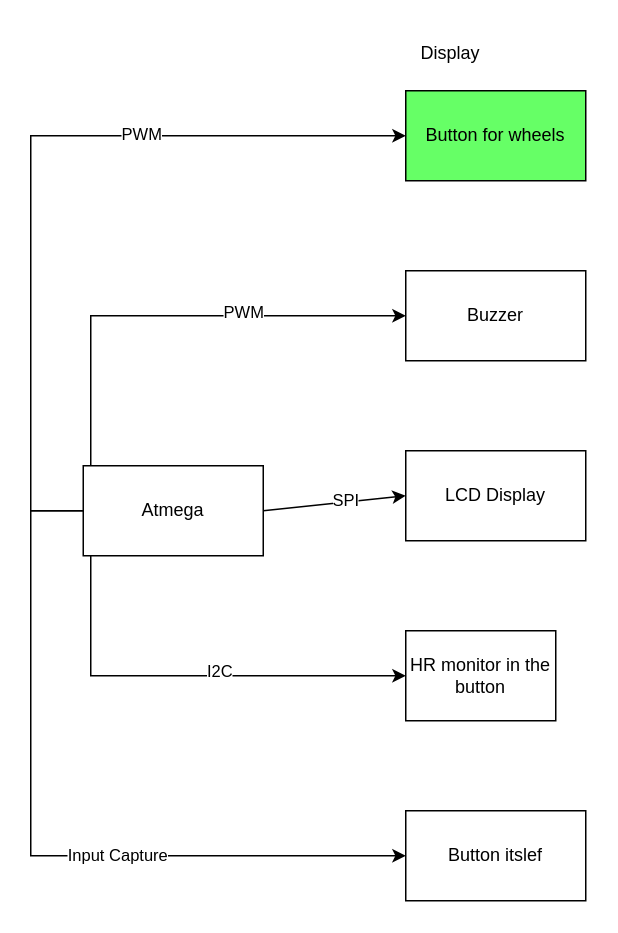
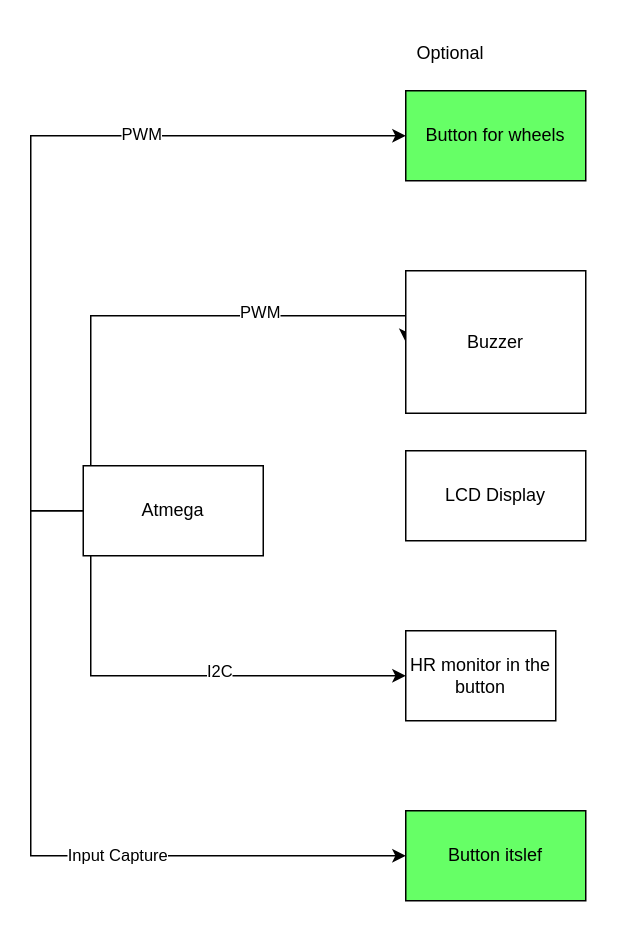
node "Display": label "Display" -> "Optional"
node "Buzzer": size 180x90 -> 180x143
edge "Atmega" -> "LCD Display": removed, label "SPI"
node "Button itslef": fillcolor #ffffff -> #66ff66
